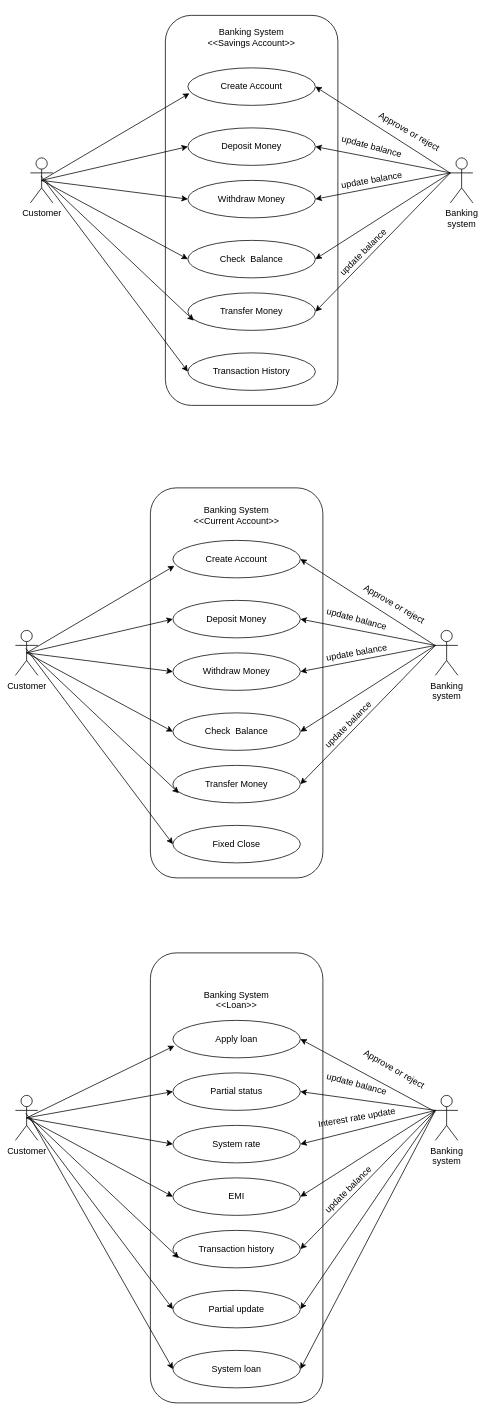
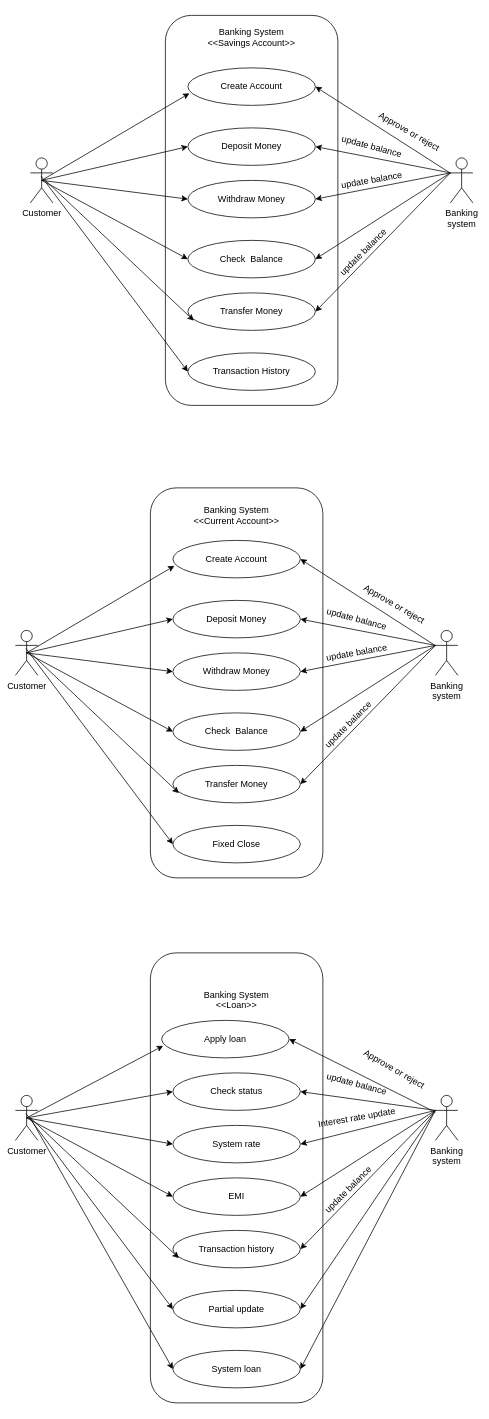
node "Apply loan": moved (237, 1039) -> (225, 1039)
node "Partial status": label "Partial status" -> "Check status"
